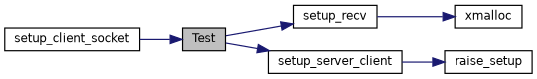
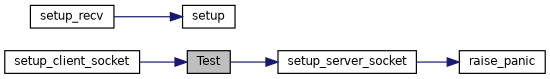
node "xmalloc": label "xmalloc" -> "setup"
edge "Test" -> "setup_recv": removed
node "setup_server_client": label "setup_server_client" -> "setup_server_socket"
node "raise_setup": label "raise_setup" -> "raise_panic"
